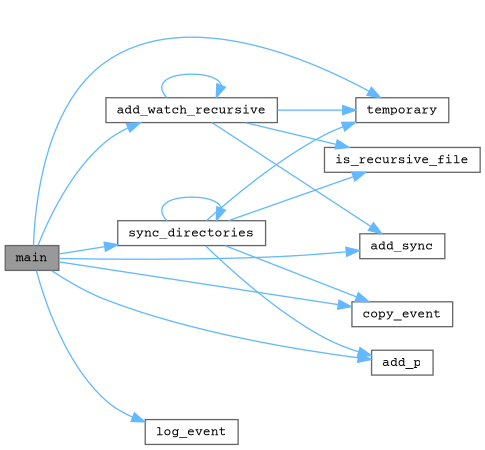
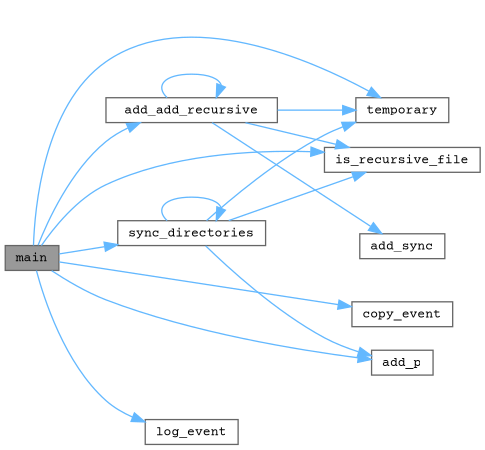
node "add_watch_recursive": label "add_watch_recursive" -> "add_add_recursive"
edge "main" -> "add_sync": now "main" -> "is_recursive_file"
edge "sync_directories" -> "copy_event": removed
